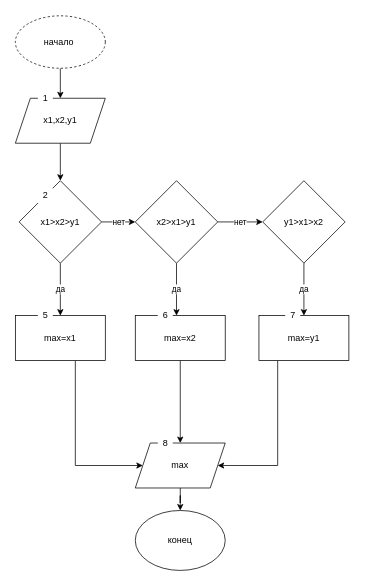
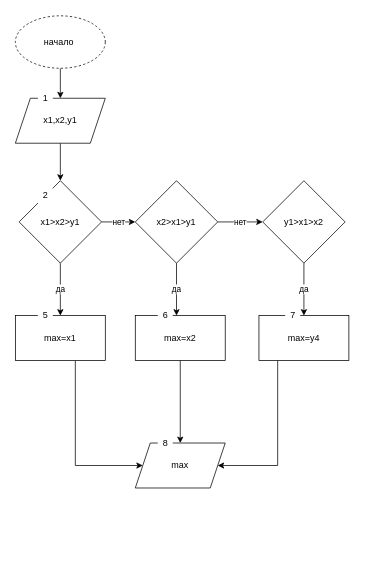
node "max=y1": label "max=y1" -> "max=y4"
edge "max" -> "конец": removed
node "конец": removed
